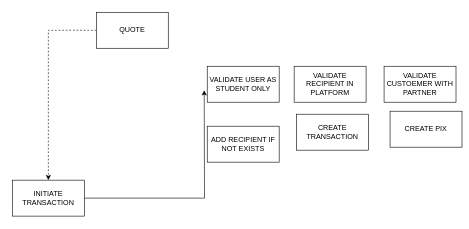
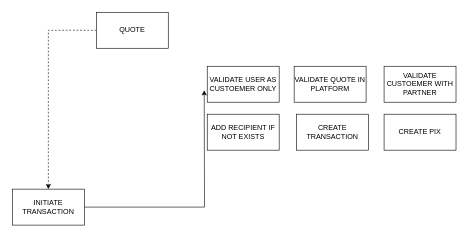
node "VALIDATE USER AS STUDENT ONLY": label "VALIDATE USER AS STUDENT ONLY" -> "VALIDATE USER AS CUSTOEMER ONLY"
node "VALIDATE RECIPIENT IN PLATFORM": label "VALIDATE RECIPIENT IN PLATFORM" -> "VALIDATE QUOTE IN PLATFORM"
node "CREATE PIX": moved (426, 129) -> (420, 132)
node "ADD RECIPIENT IF NOT EXISTS": moved (243, 144) -> (243, 132)
node "INITIATE TRANSACTION": moved (48, 198) -> (48, 207)
